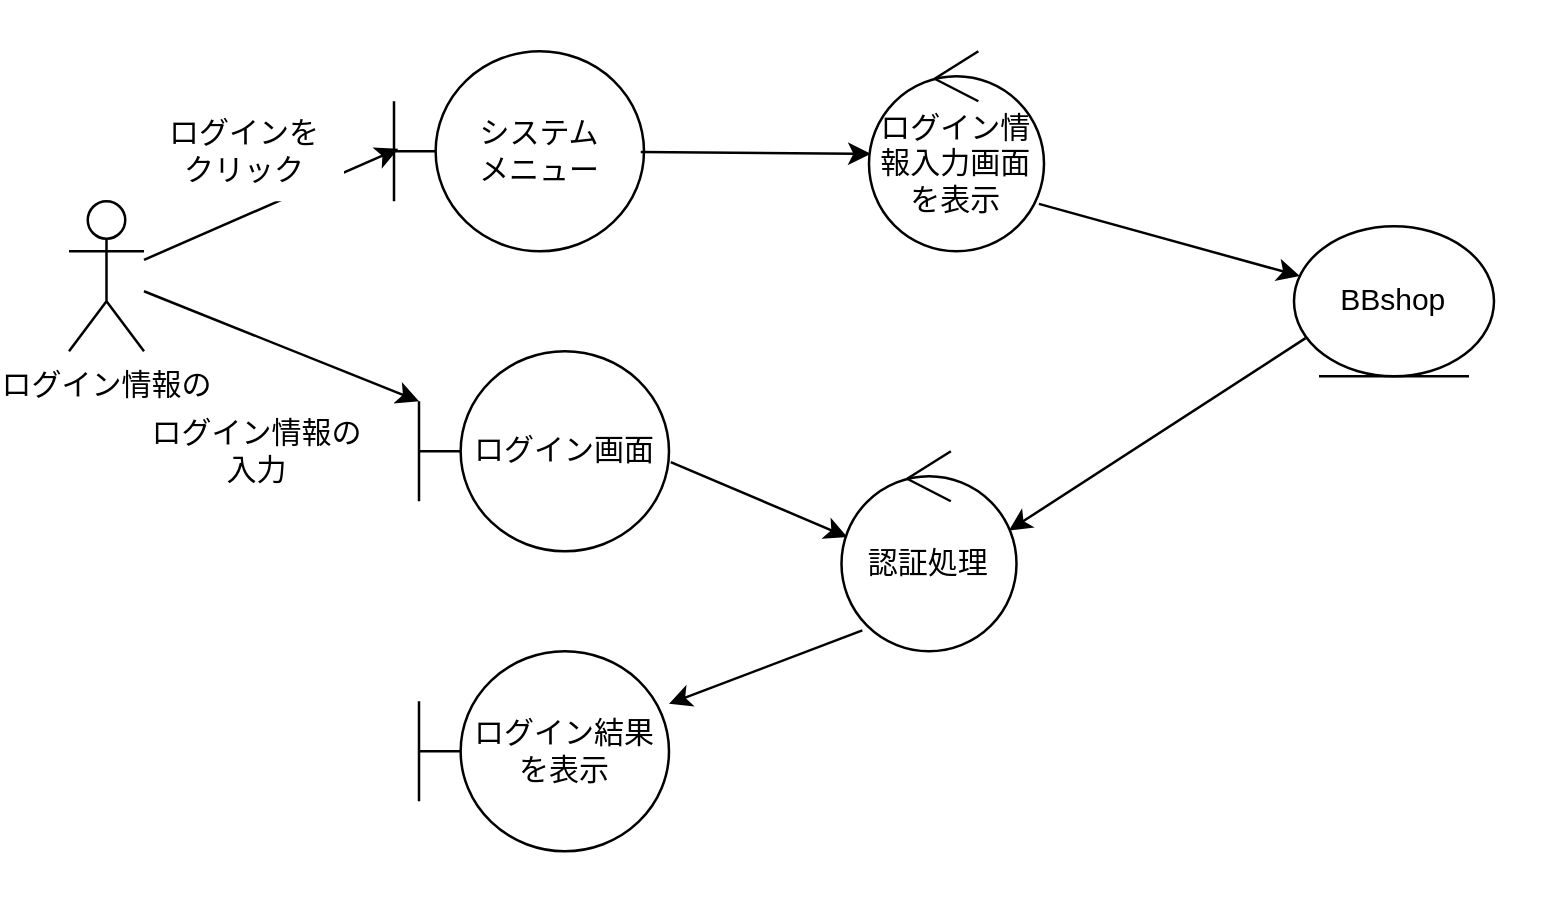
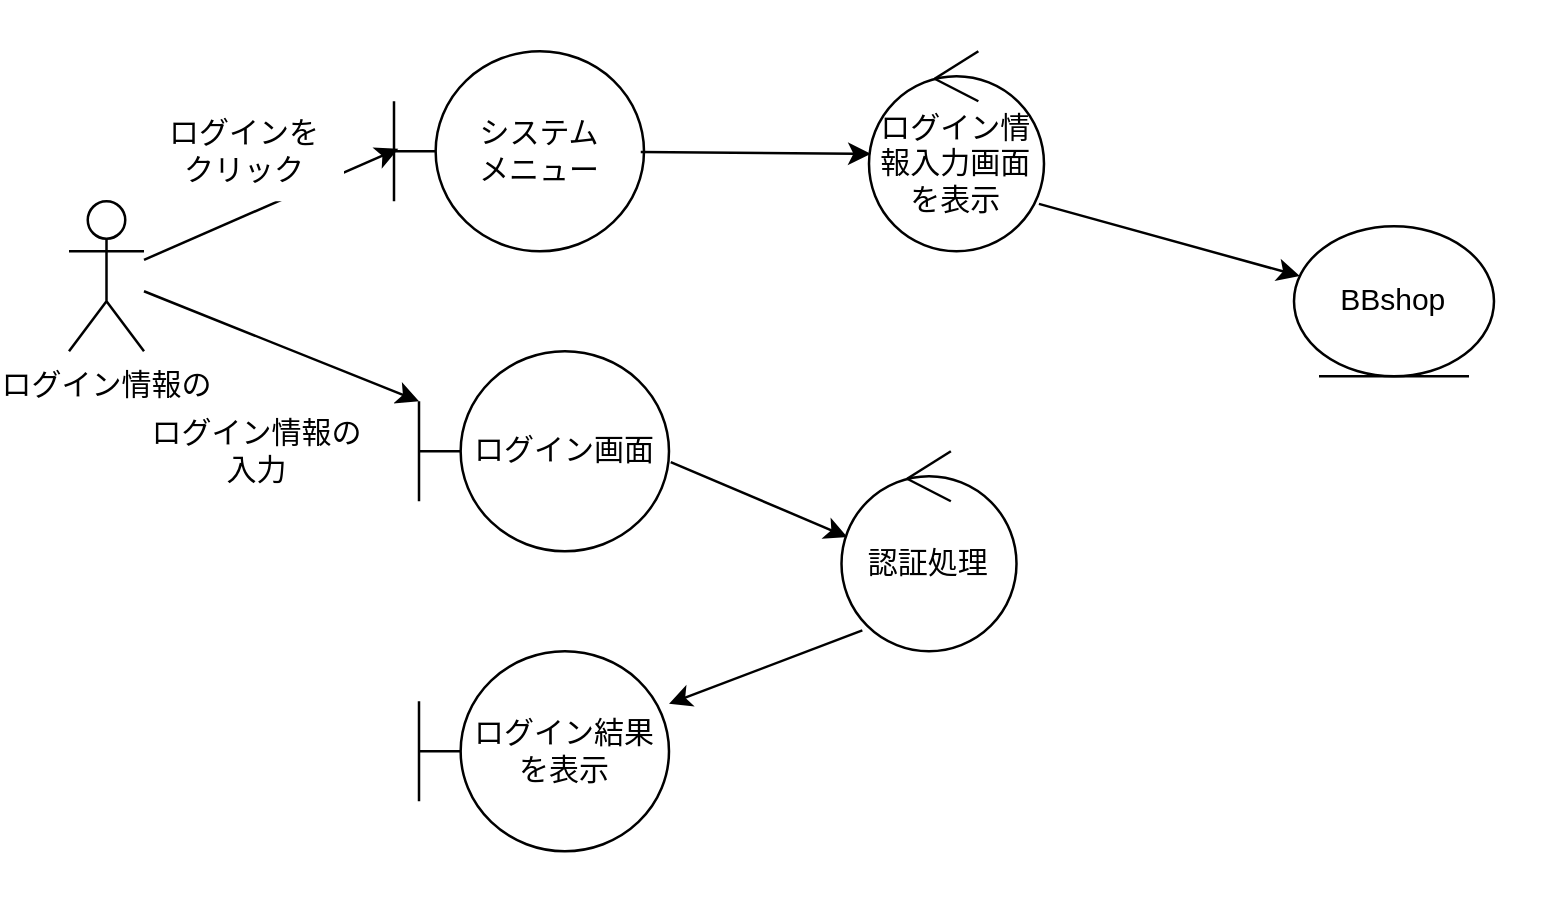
edge "BBshop" -> "認証処理": removed
